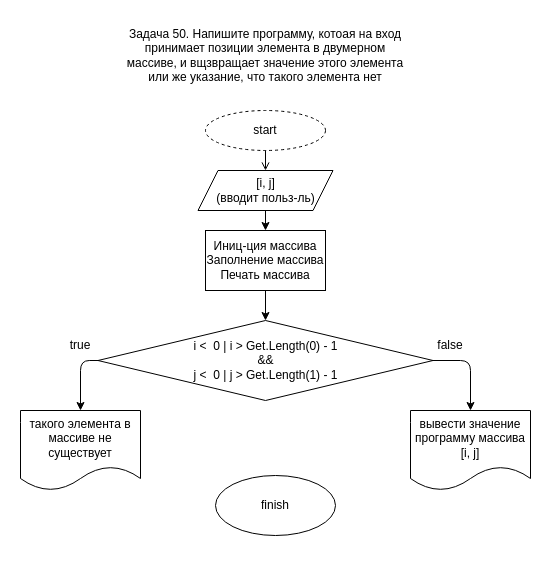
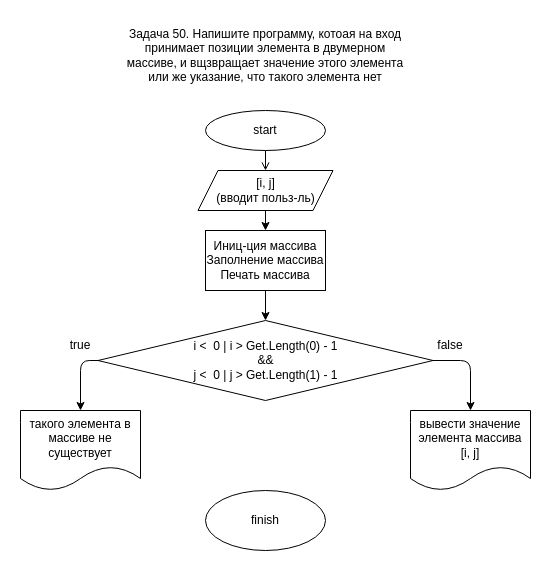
node "start": style dashed -> solid
node "вывести значение программу массива [i, j]": label "вывести значение программу массива [i, j]" -> "вывести значение элемента массива [i, j]"
node "finish": moved (276, 506) -> (266, 521)
